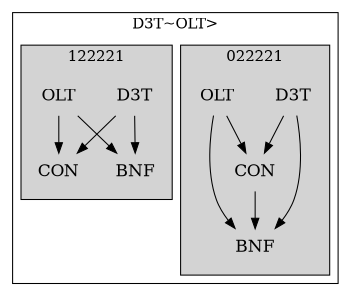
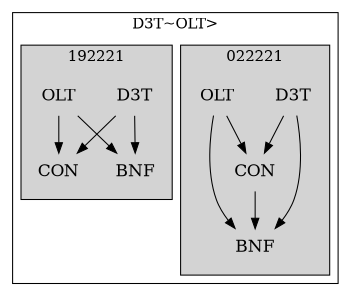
cluster "122221": label "122221" -> "192221"
